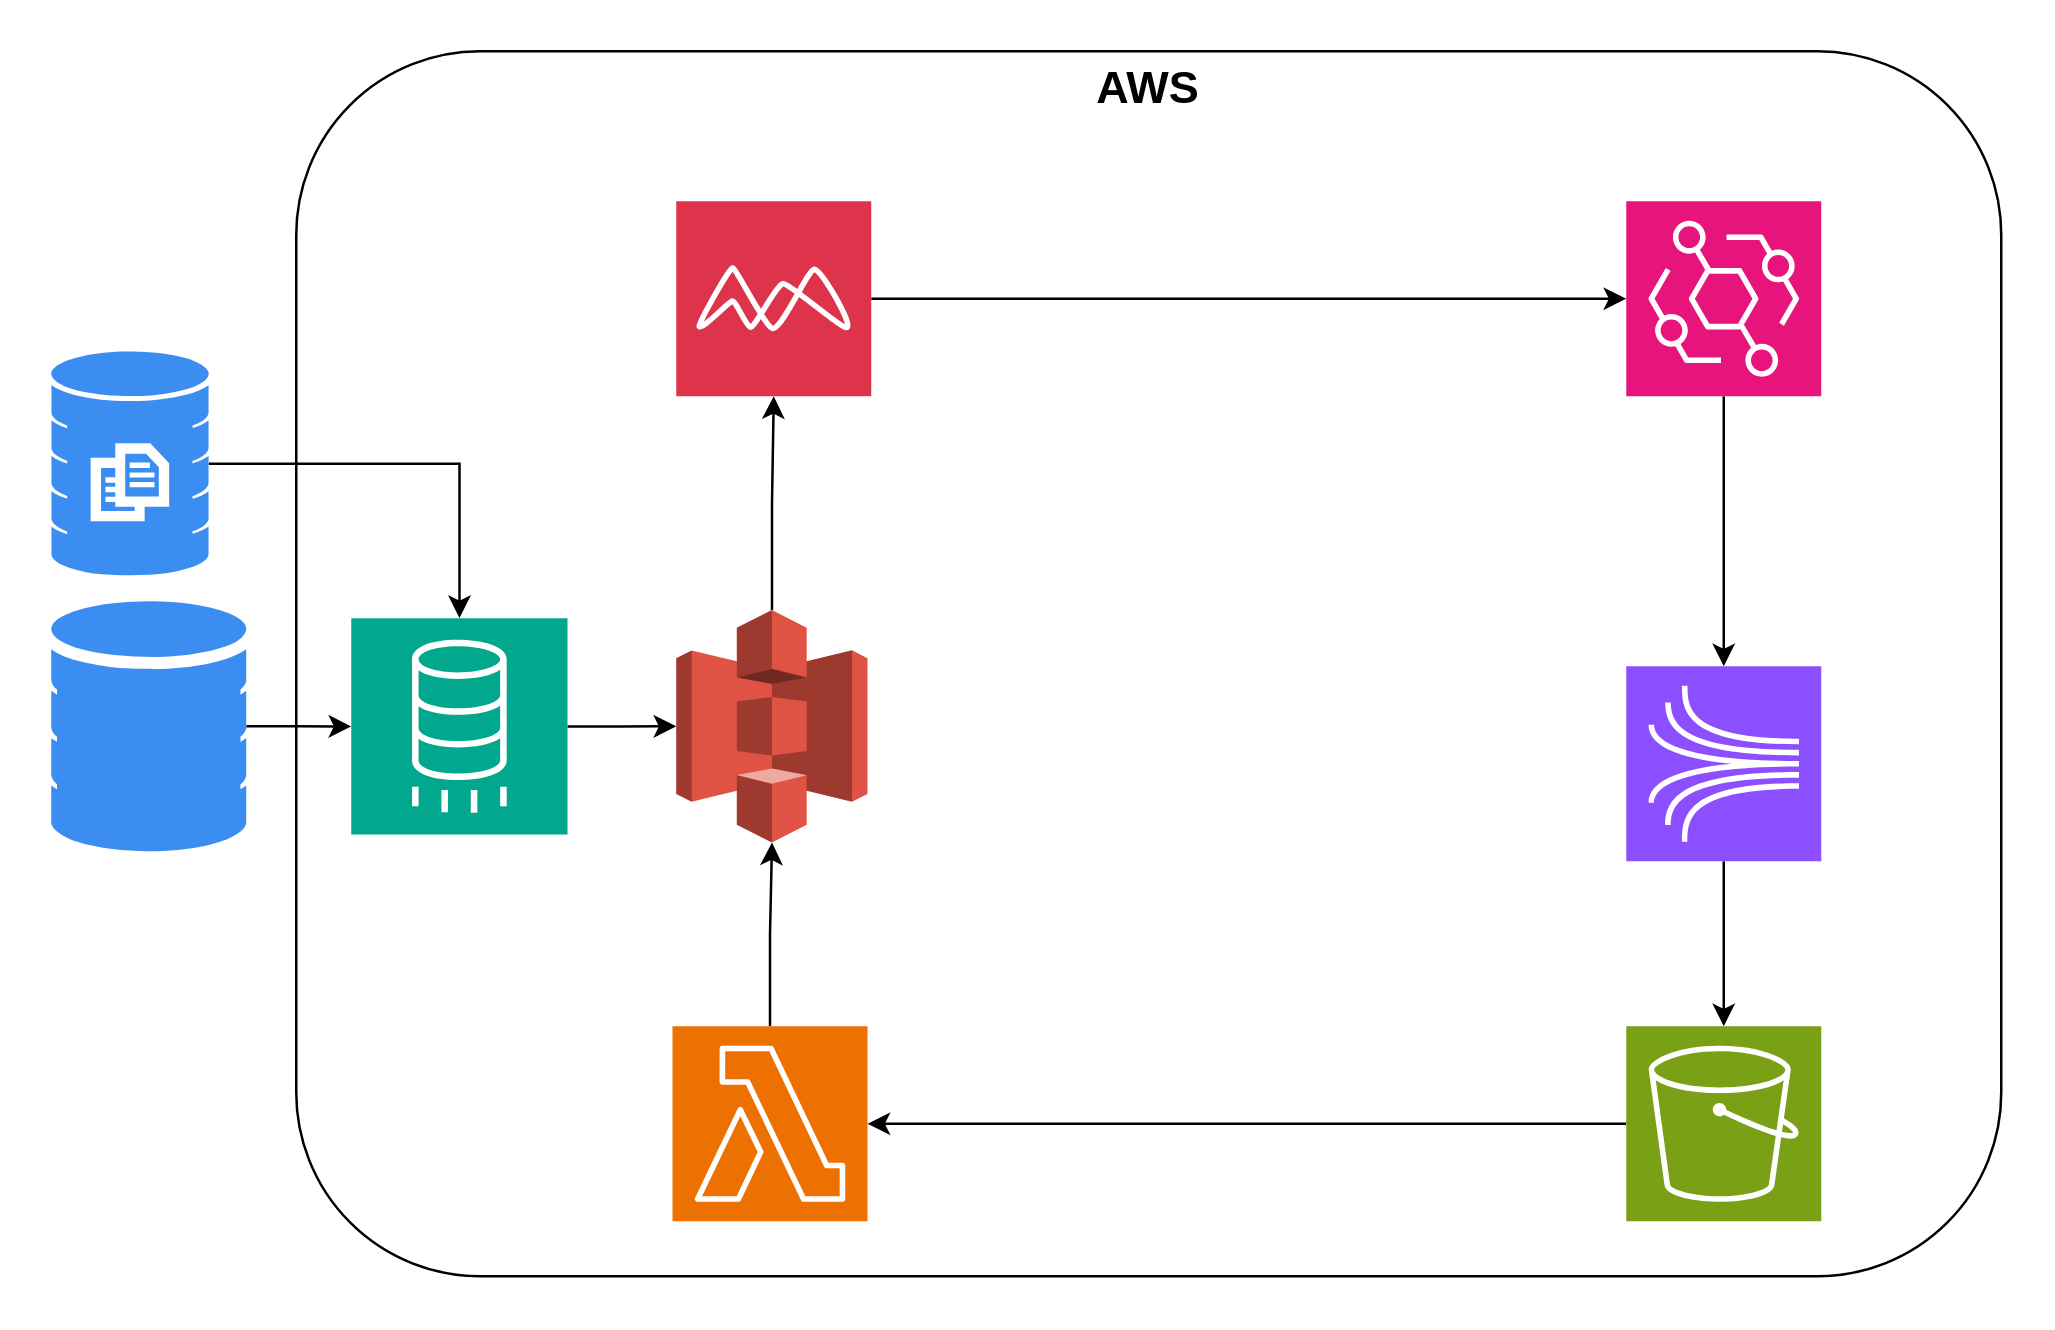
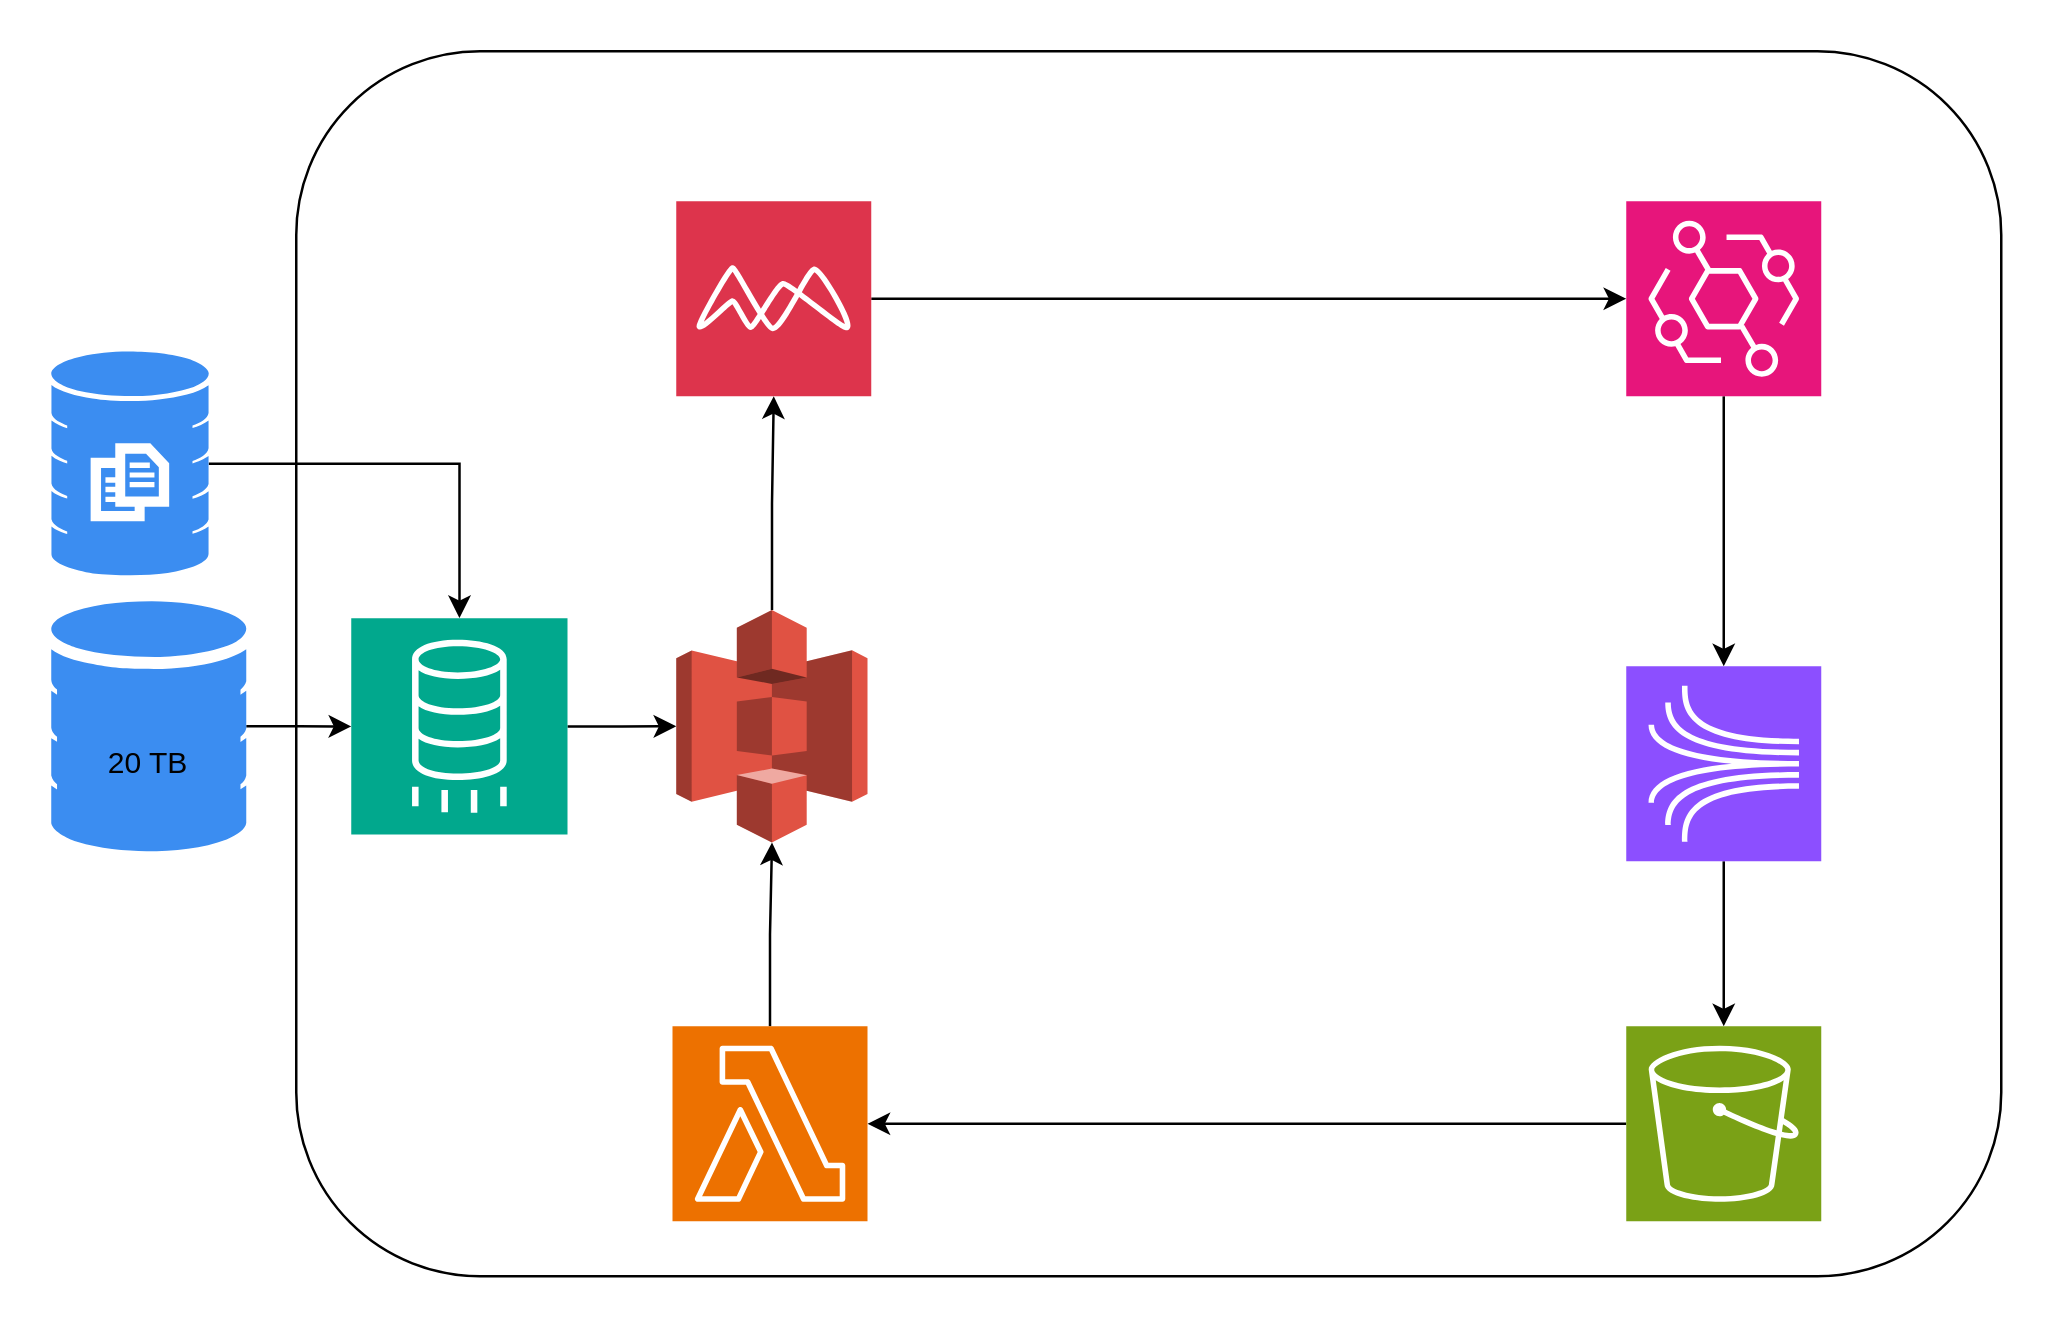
node "AWS": removed
node "20 TB": added
